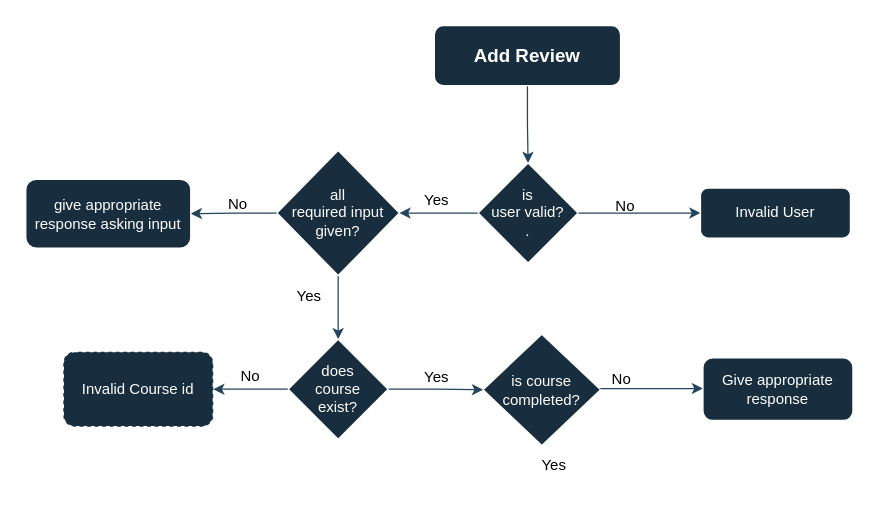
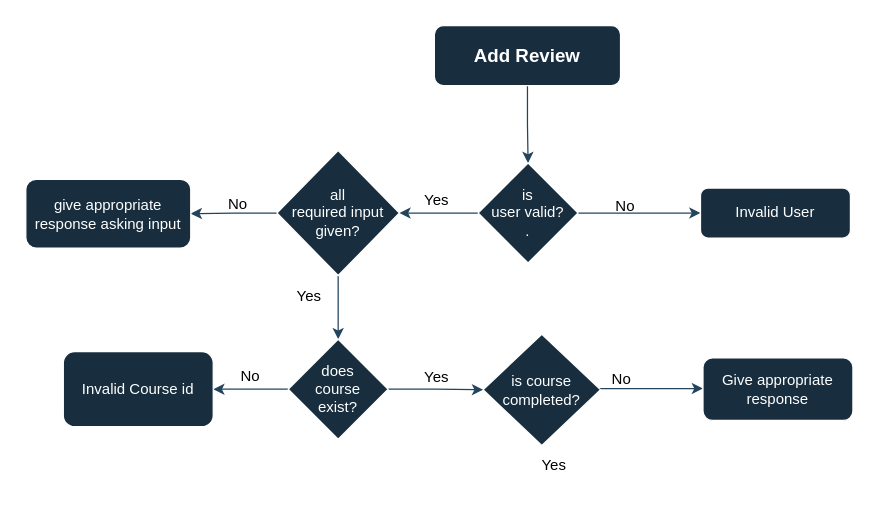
node "Invalid Course id": style dashed -> solid
